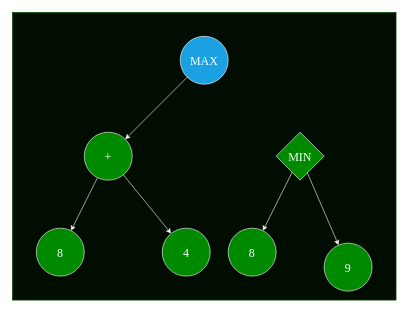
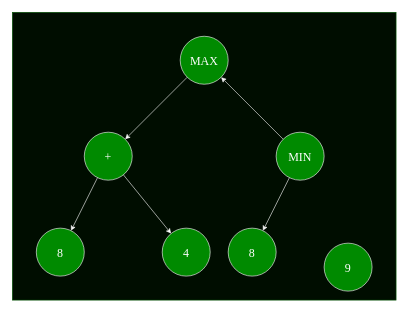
node "MAX": fillcolor #1ba1e2 -> #008a00
node "MIN": shape diamond -> ellipse
edge "MIN" -> "9": now "MIN" -> "MAX"
